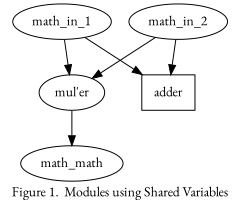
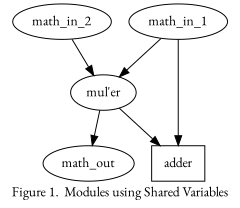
edge "math_in_2" -> "adder": now "mul'er" -> "adder"
node "math_math": label "math_math" -> "math_out"
